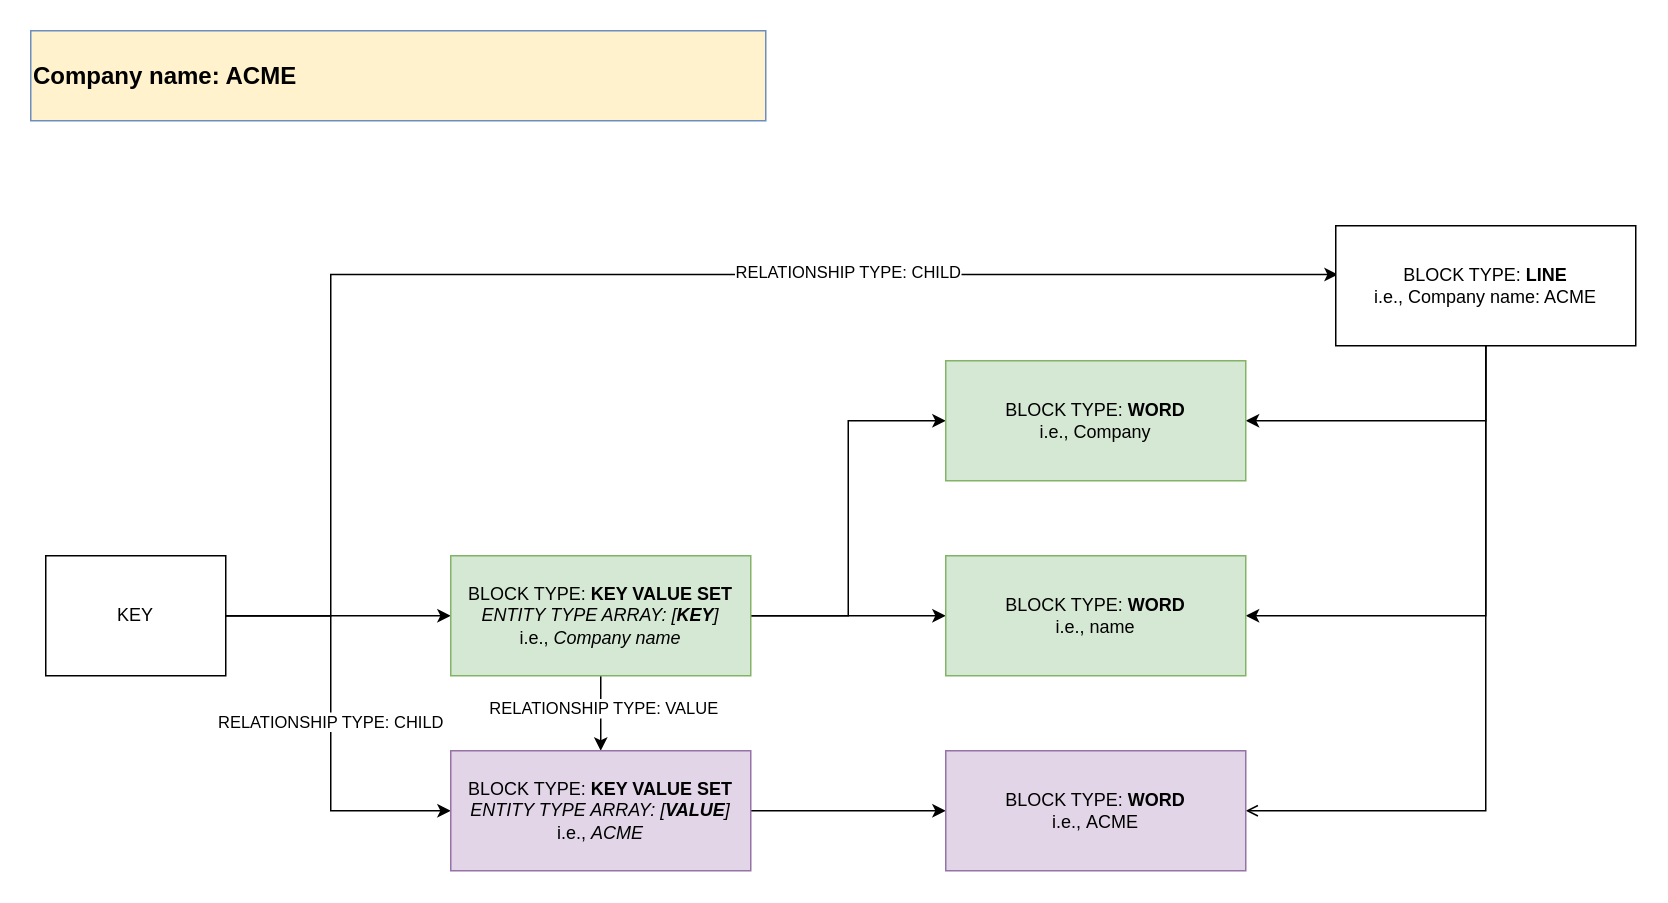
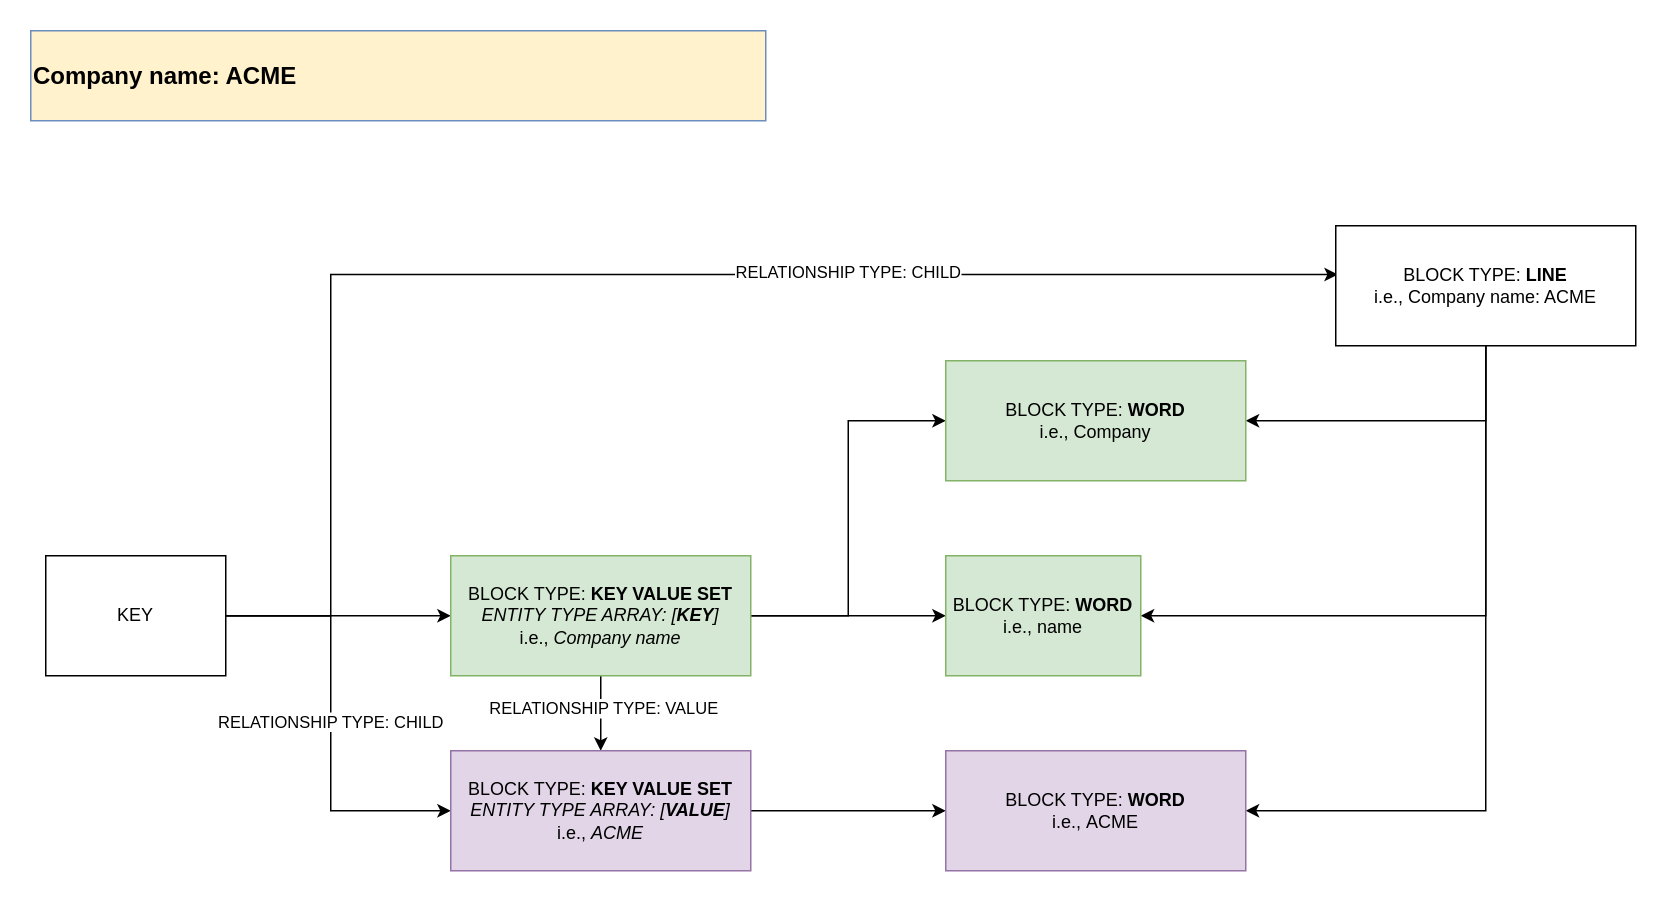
node "BLOCK TYPE: WORD i.e., name": size 300x120 -> 195x120
edge "BLOCK TYPE: LINE i.e., Company name: ACME" -> "BLOCK TYPE: WORD i.e., ACME": arrowhead open -> classic
